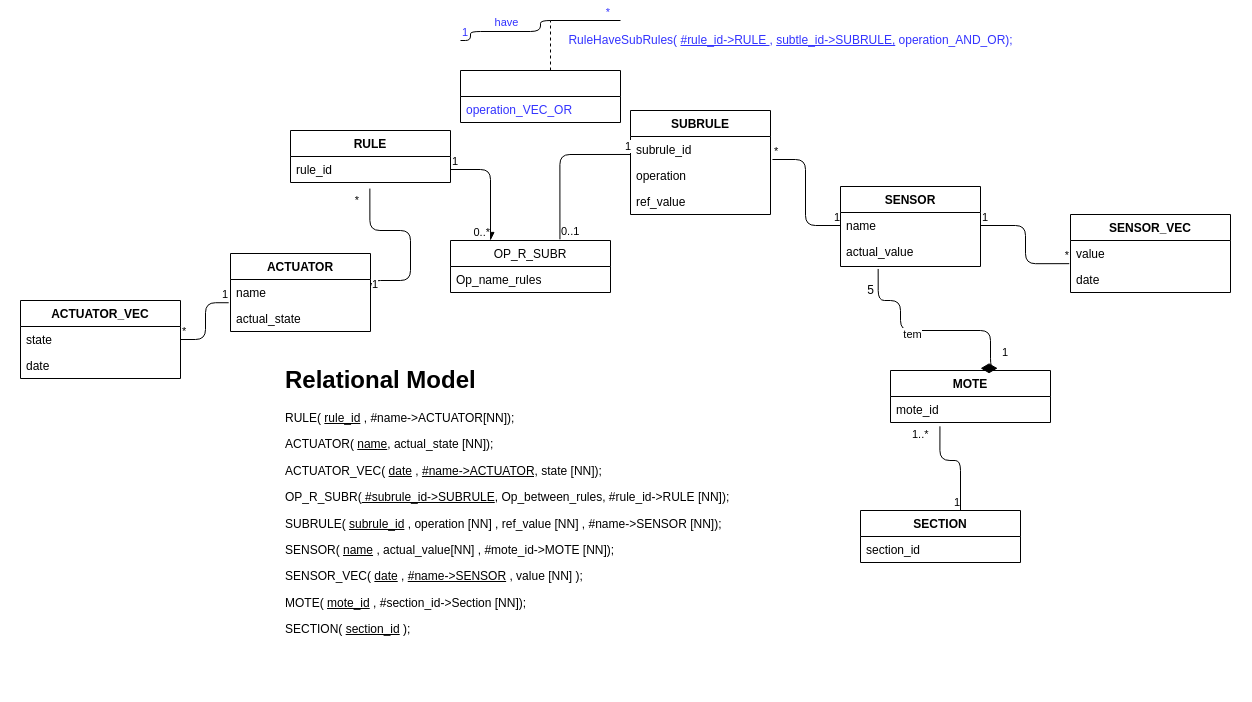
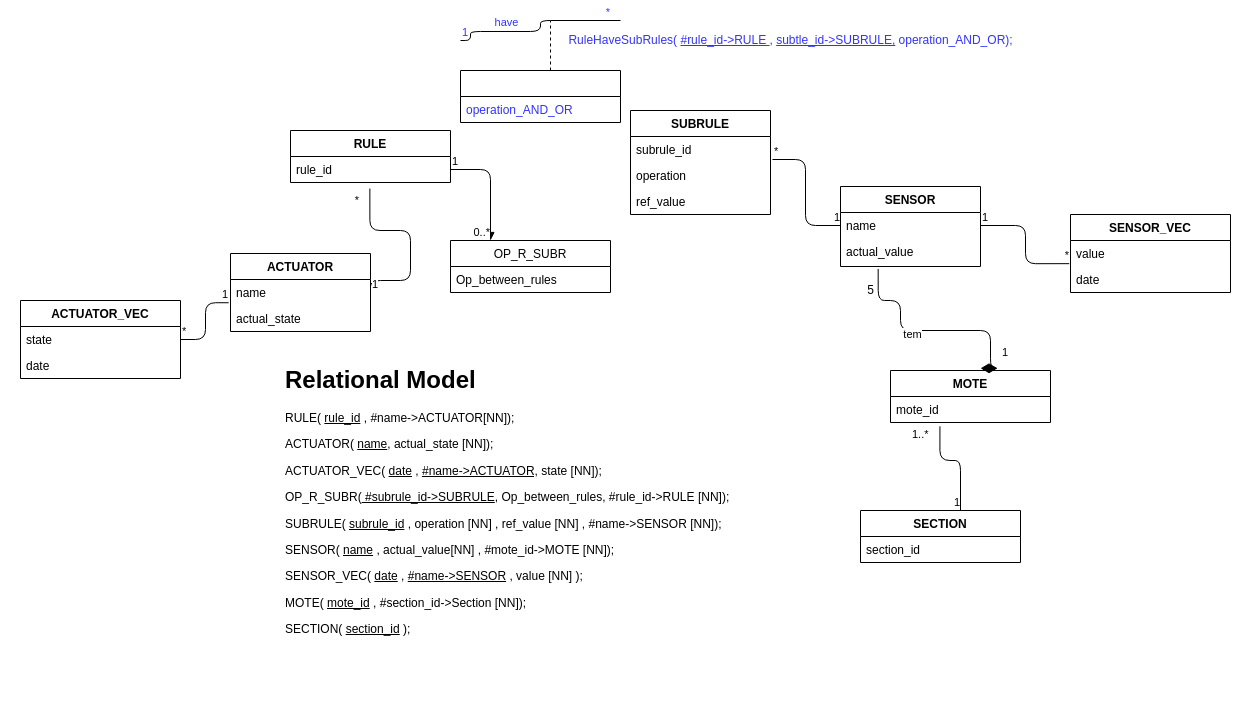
node "operation_VEC_OR": label "operation_VEC_OR" -> "operation_AND_OR"
edge "subrule_id" -- "OP_R_SUBR": removed, labels "1", "0..1"
node "Op_name_rules": label "Op_name_rules" -> "Op_between_rules"
